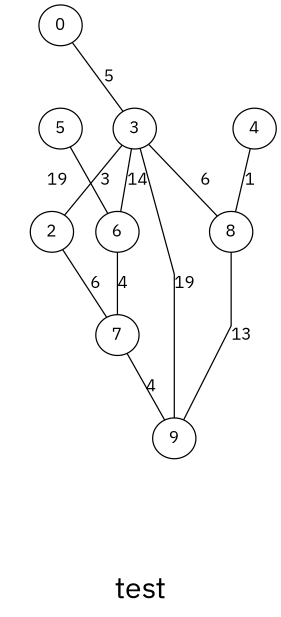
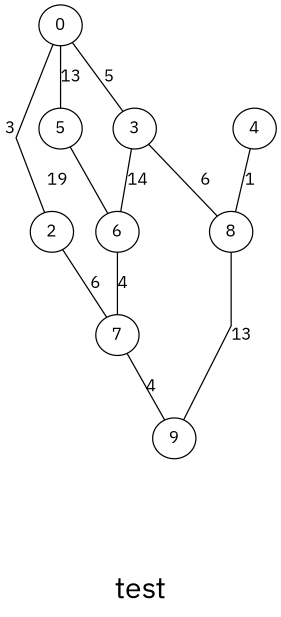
edge "0" -- "5": added, label "13"
edge "3" -- "2": now "0" -- "2"
edge "3" -- "9": removed, label "19"
